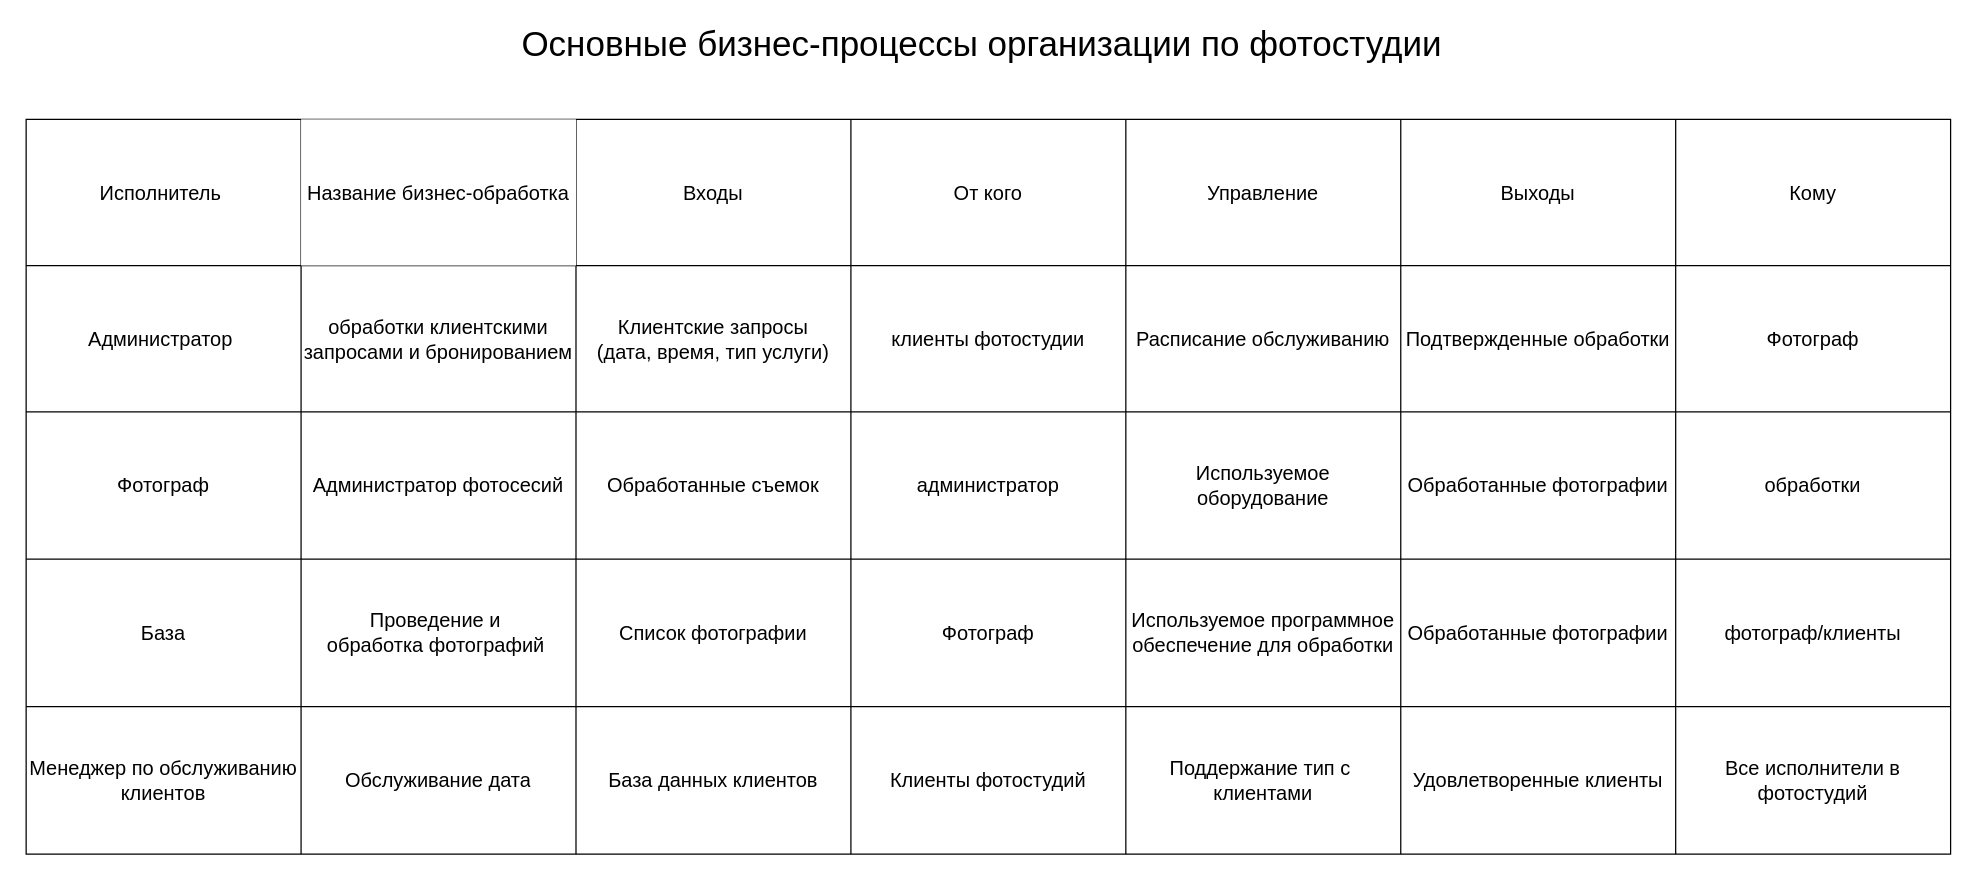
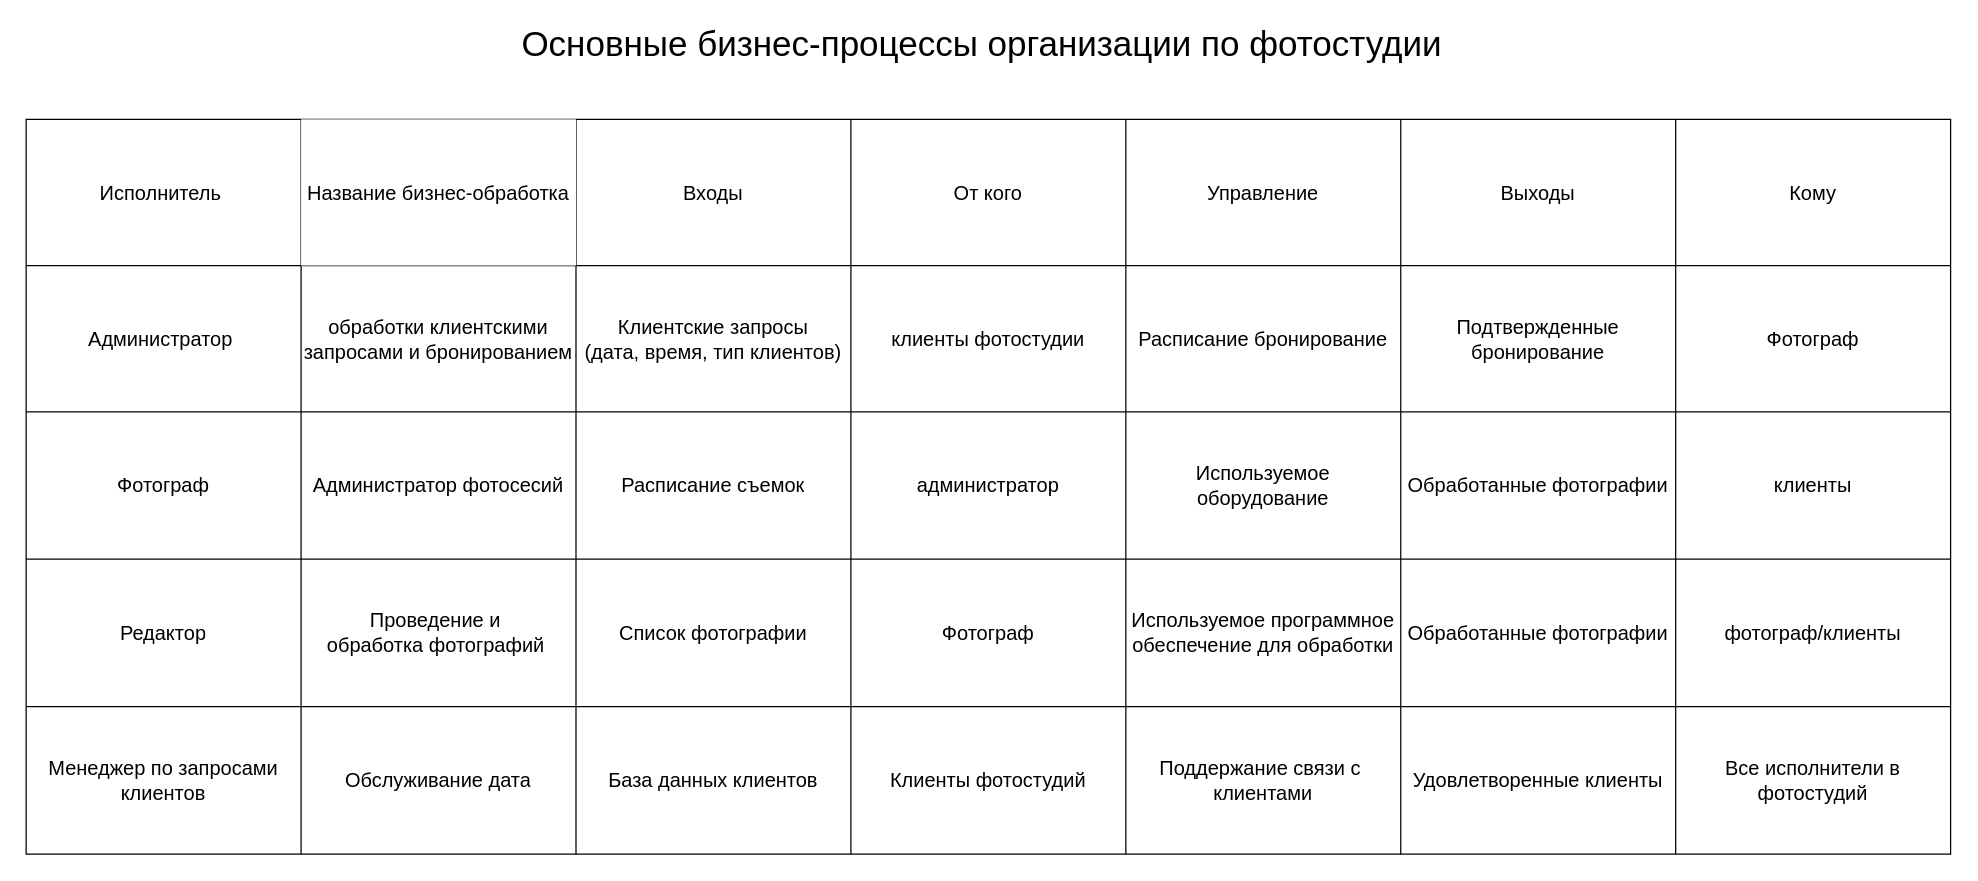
node "Клиентские запросы (дата, время, тип услуги)": label "Клиентские запросы (дата, время, тип услуги)" -> "Клиентские запросы (дата, время, тип клиентов)"
node "Расписание обслуживанию": label "Расписание обслуживанию" -> "Расписание бронирование"
node "Подтвержденные обработки": label "Подтвержденные обработки" -> "Подтвержденные бронирование"
node "Обработанные съемок": label "Обработанные съемок" -> "Расписание съемок"
node "обработки": label "обработки" -> "клиенты"
node "База": label "База" -> "Редактор"
node "Менеджер по обслуживанию клиентов": label "Менеджер по обслуживанию клиентов" -> "Менеджер по запросами клиентов"
node "Поддержание тип с клиентами": label "Поддержание тип с клиентами" -> "Поддержание связи с клиентами"
